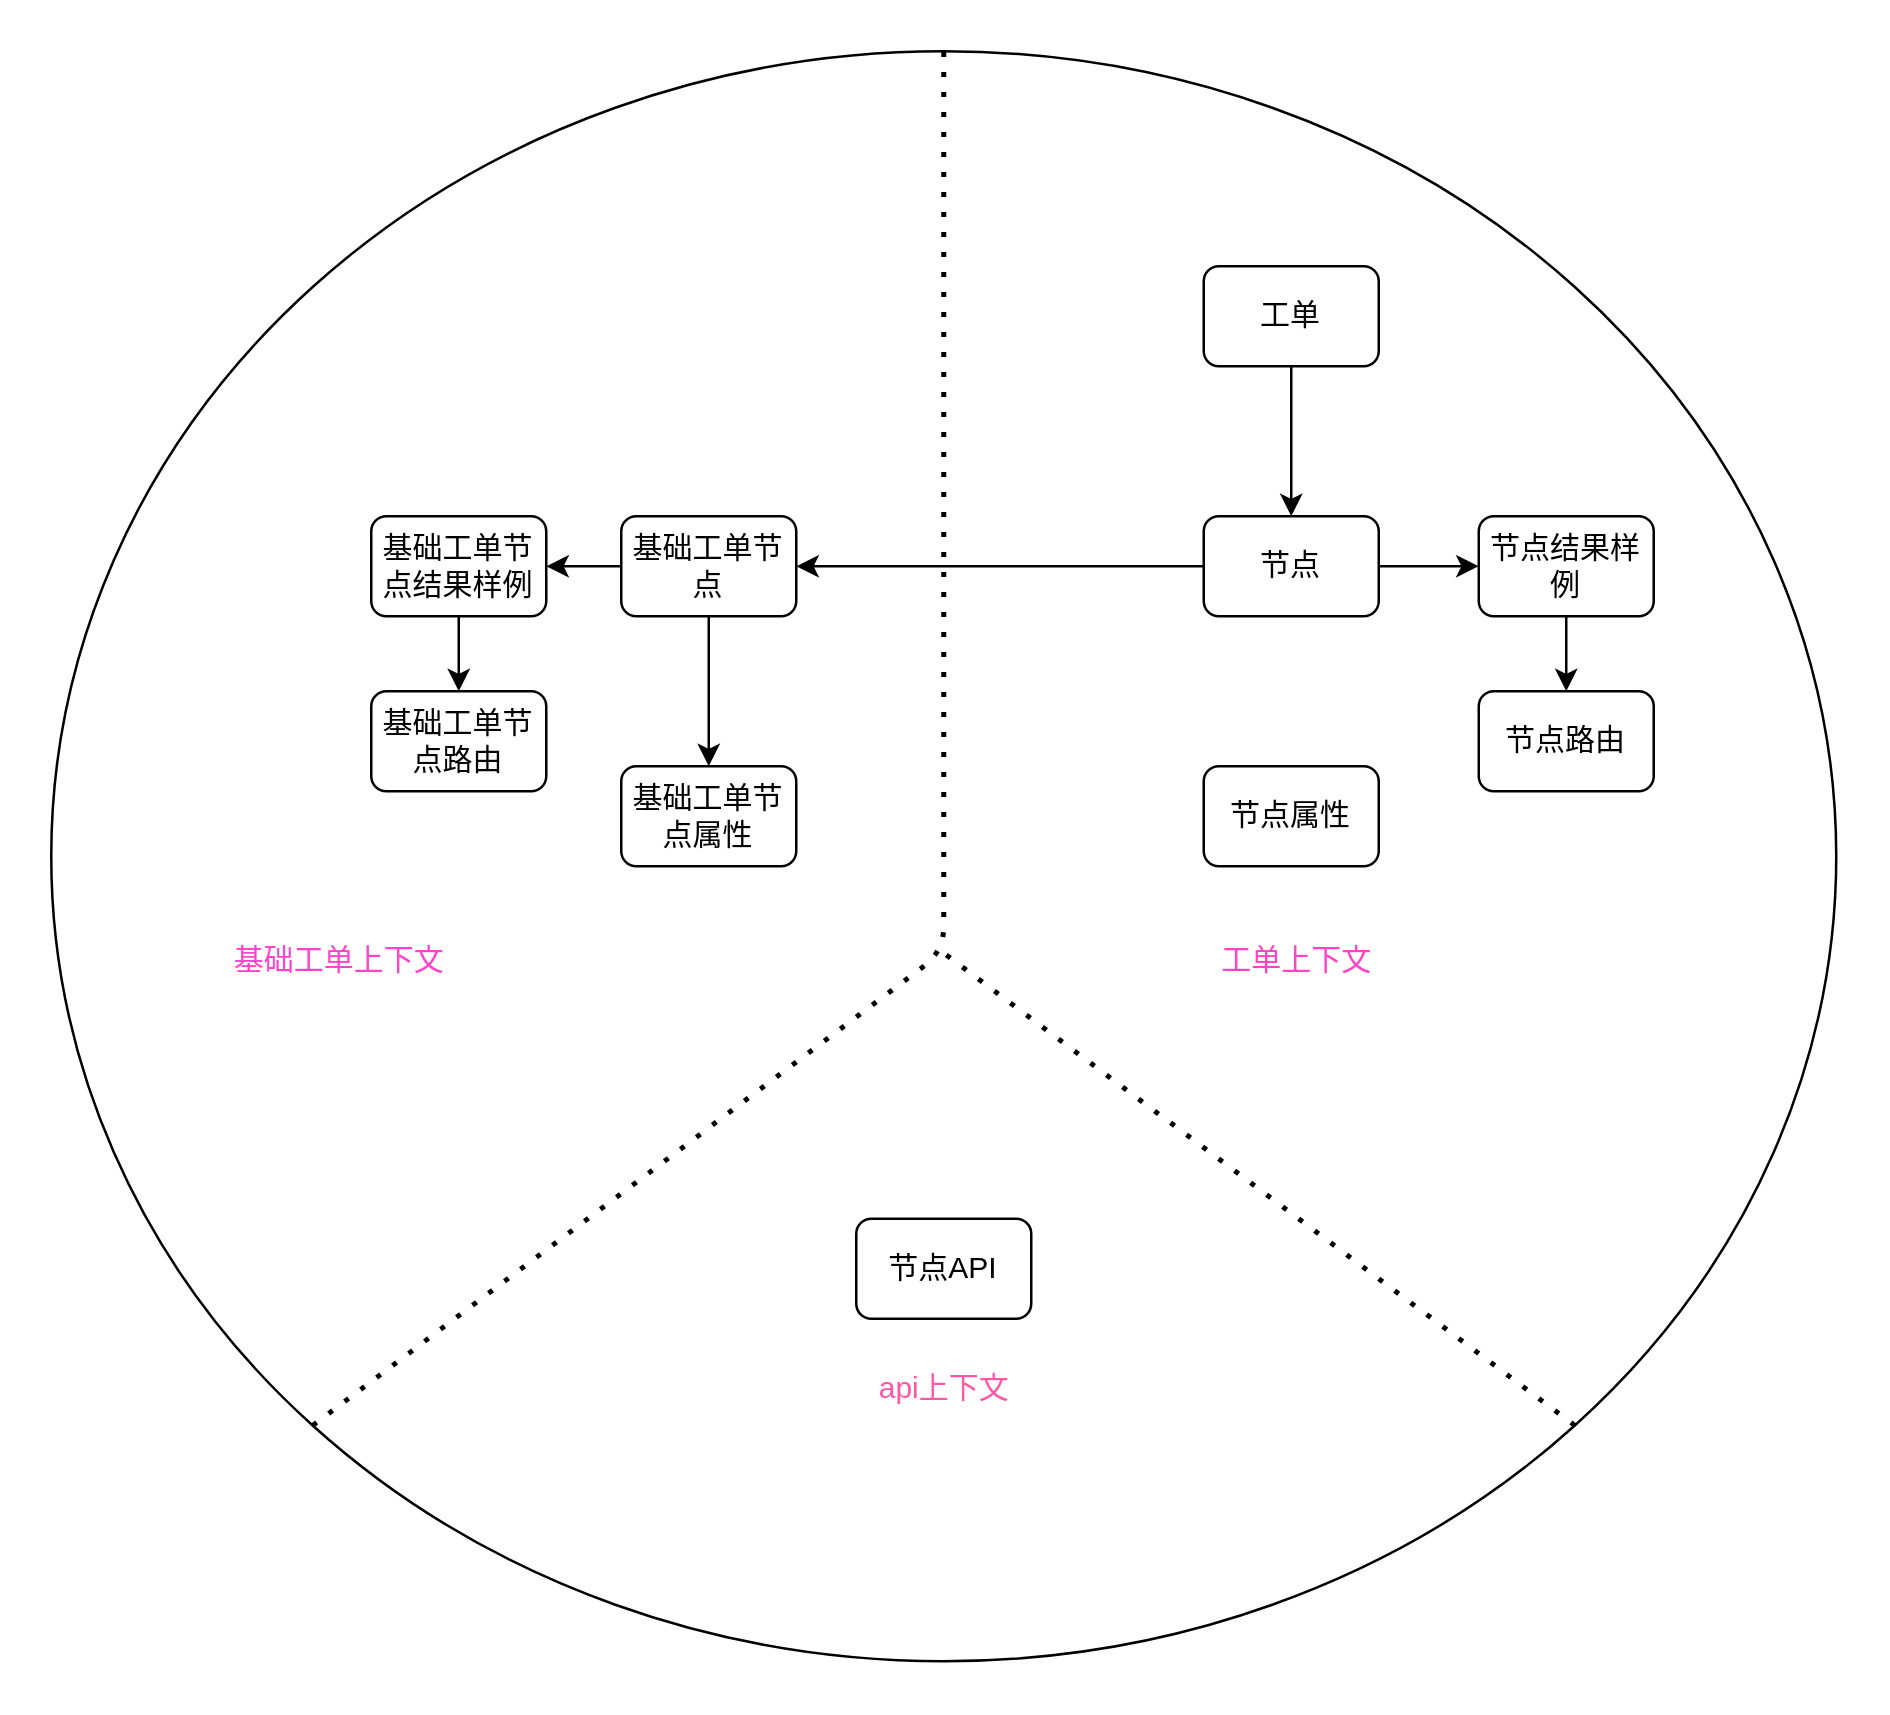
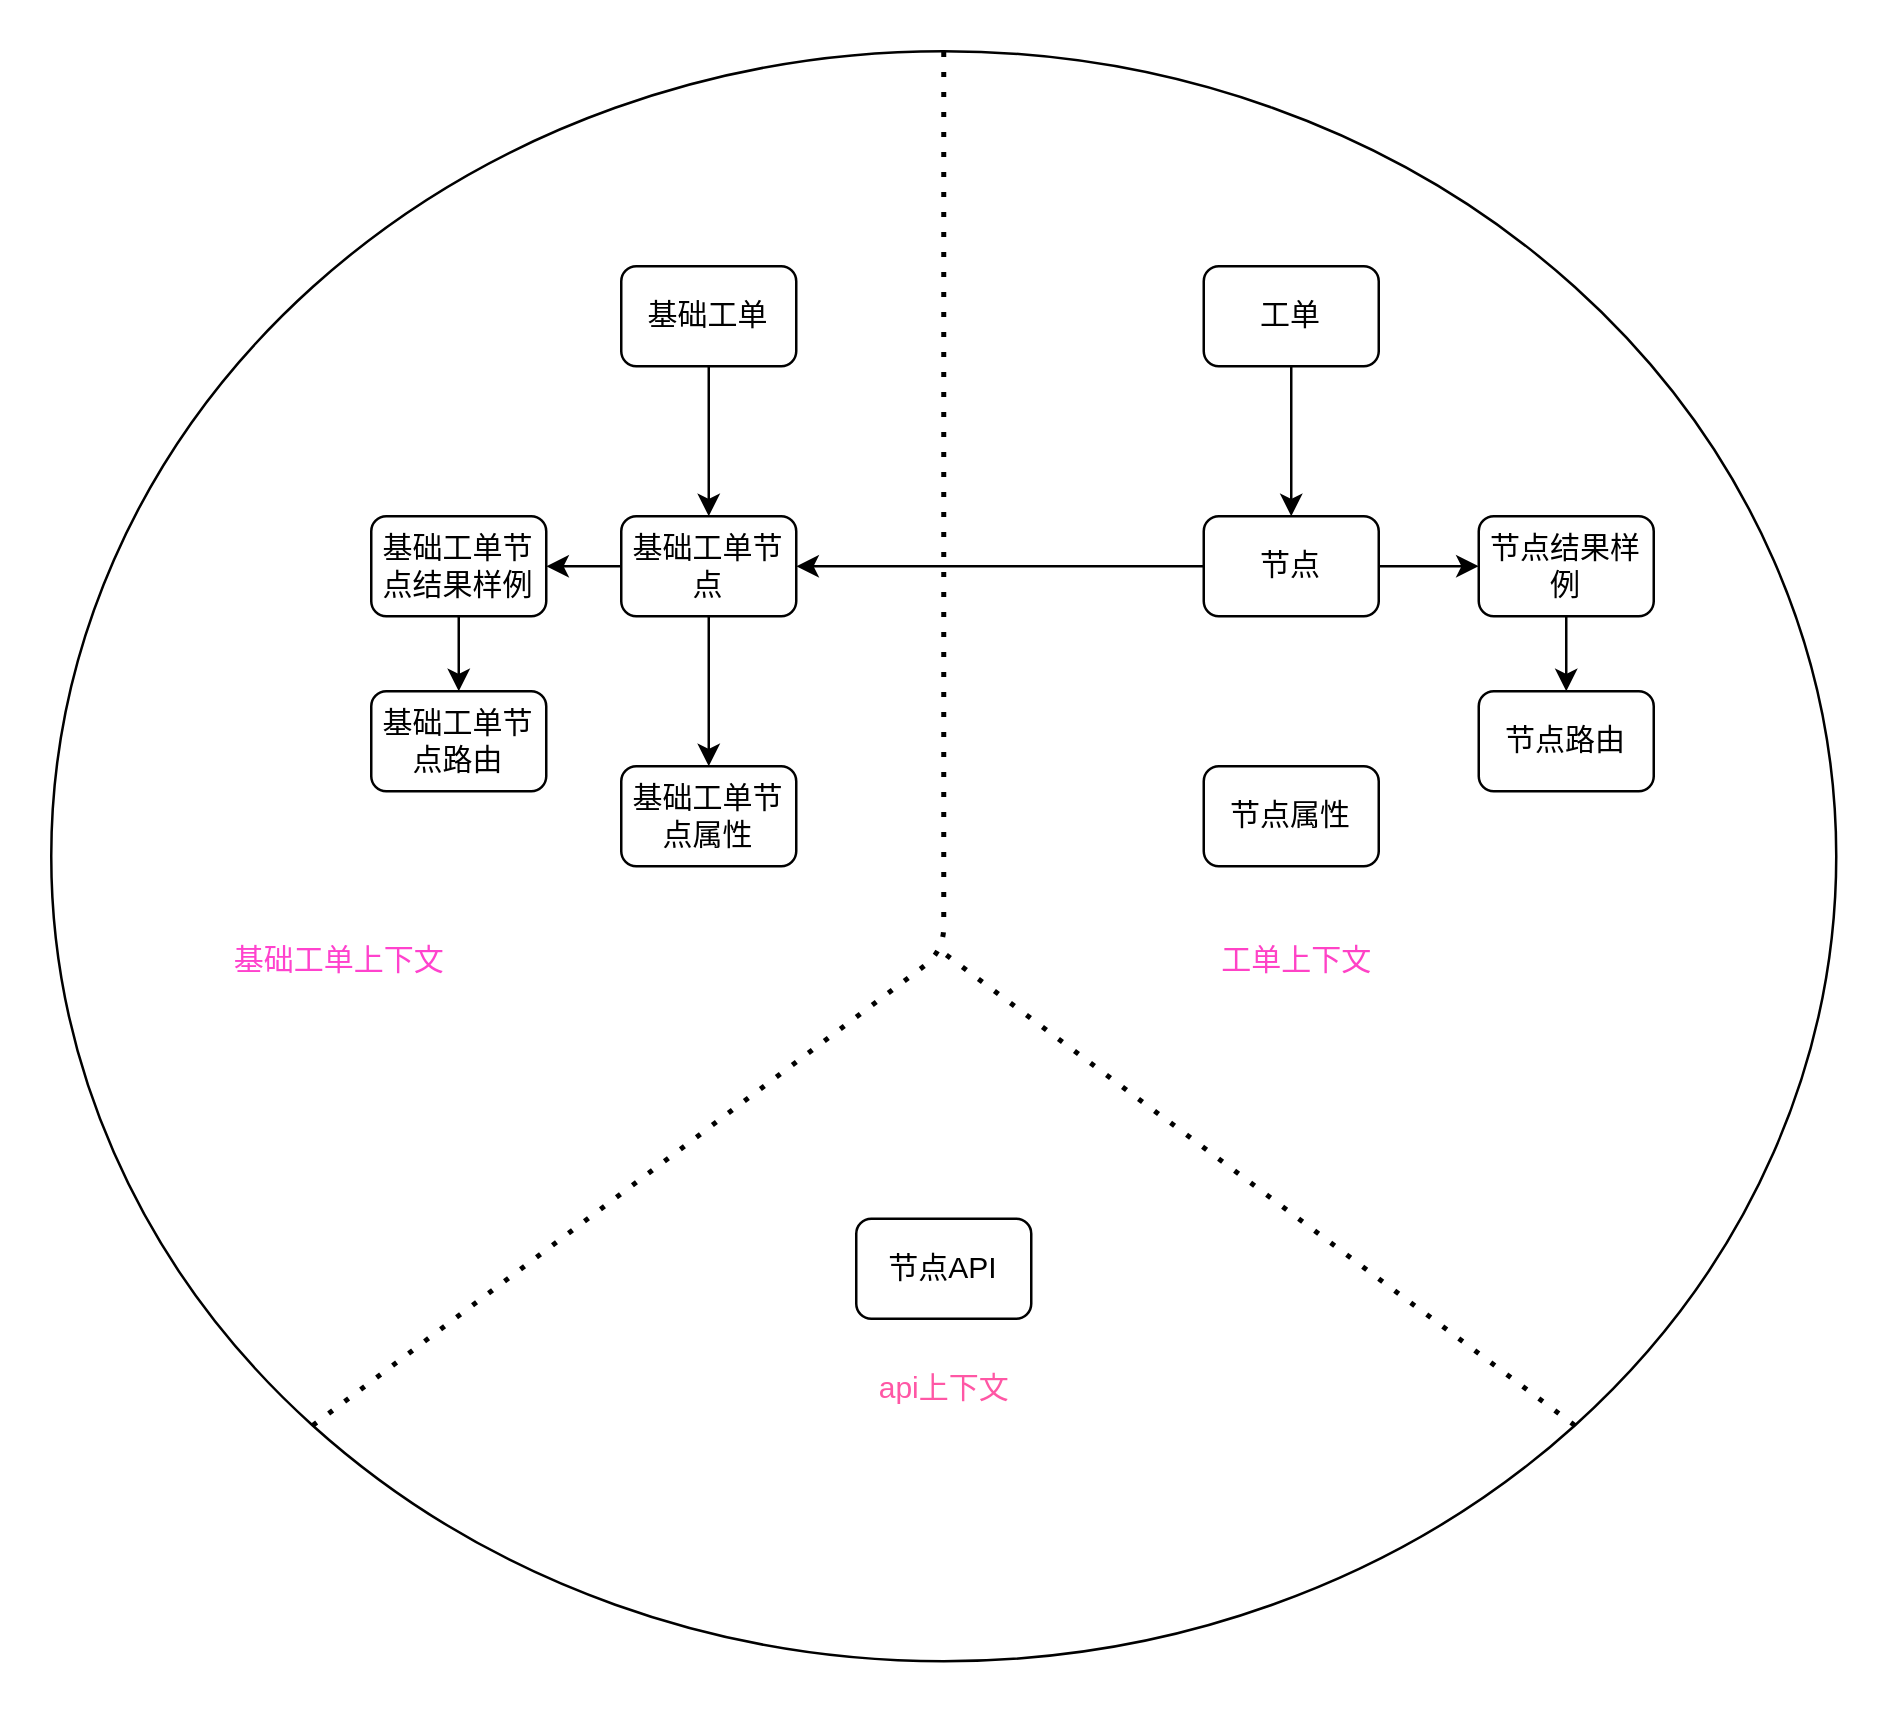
node "基础工单": added
edge "基础工单" -> "基础工单节点": added
